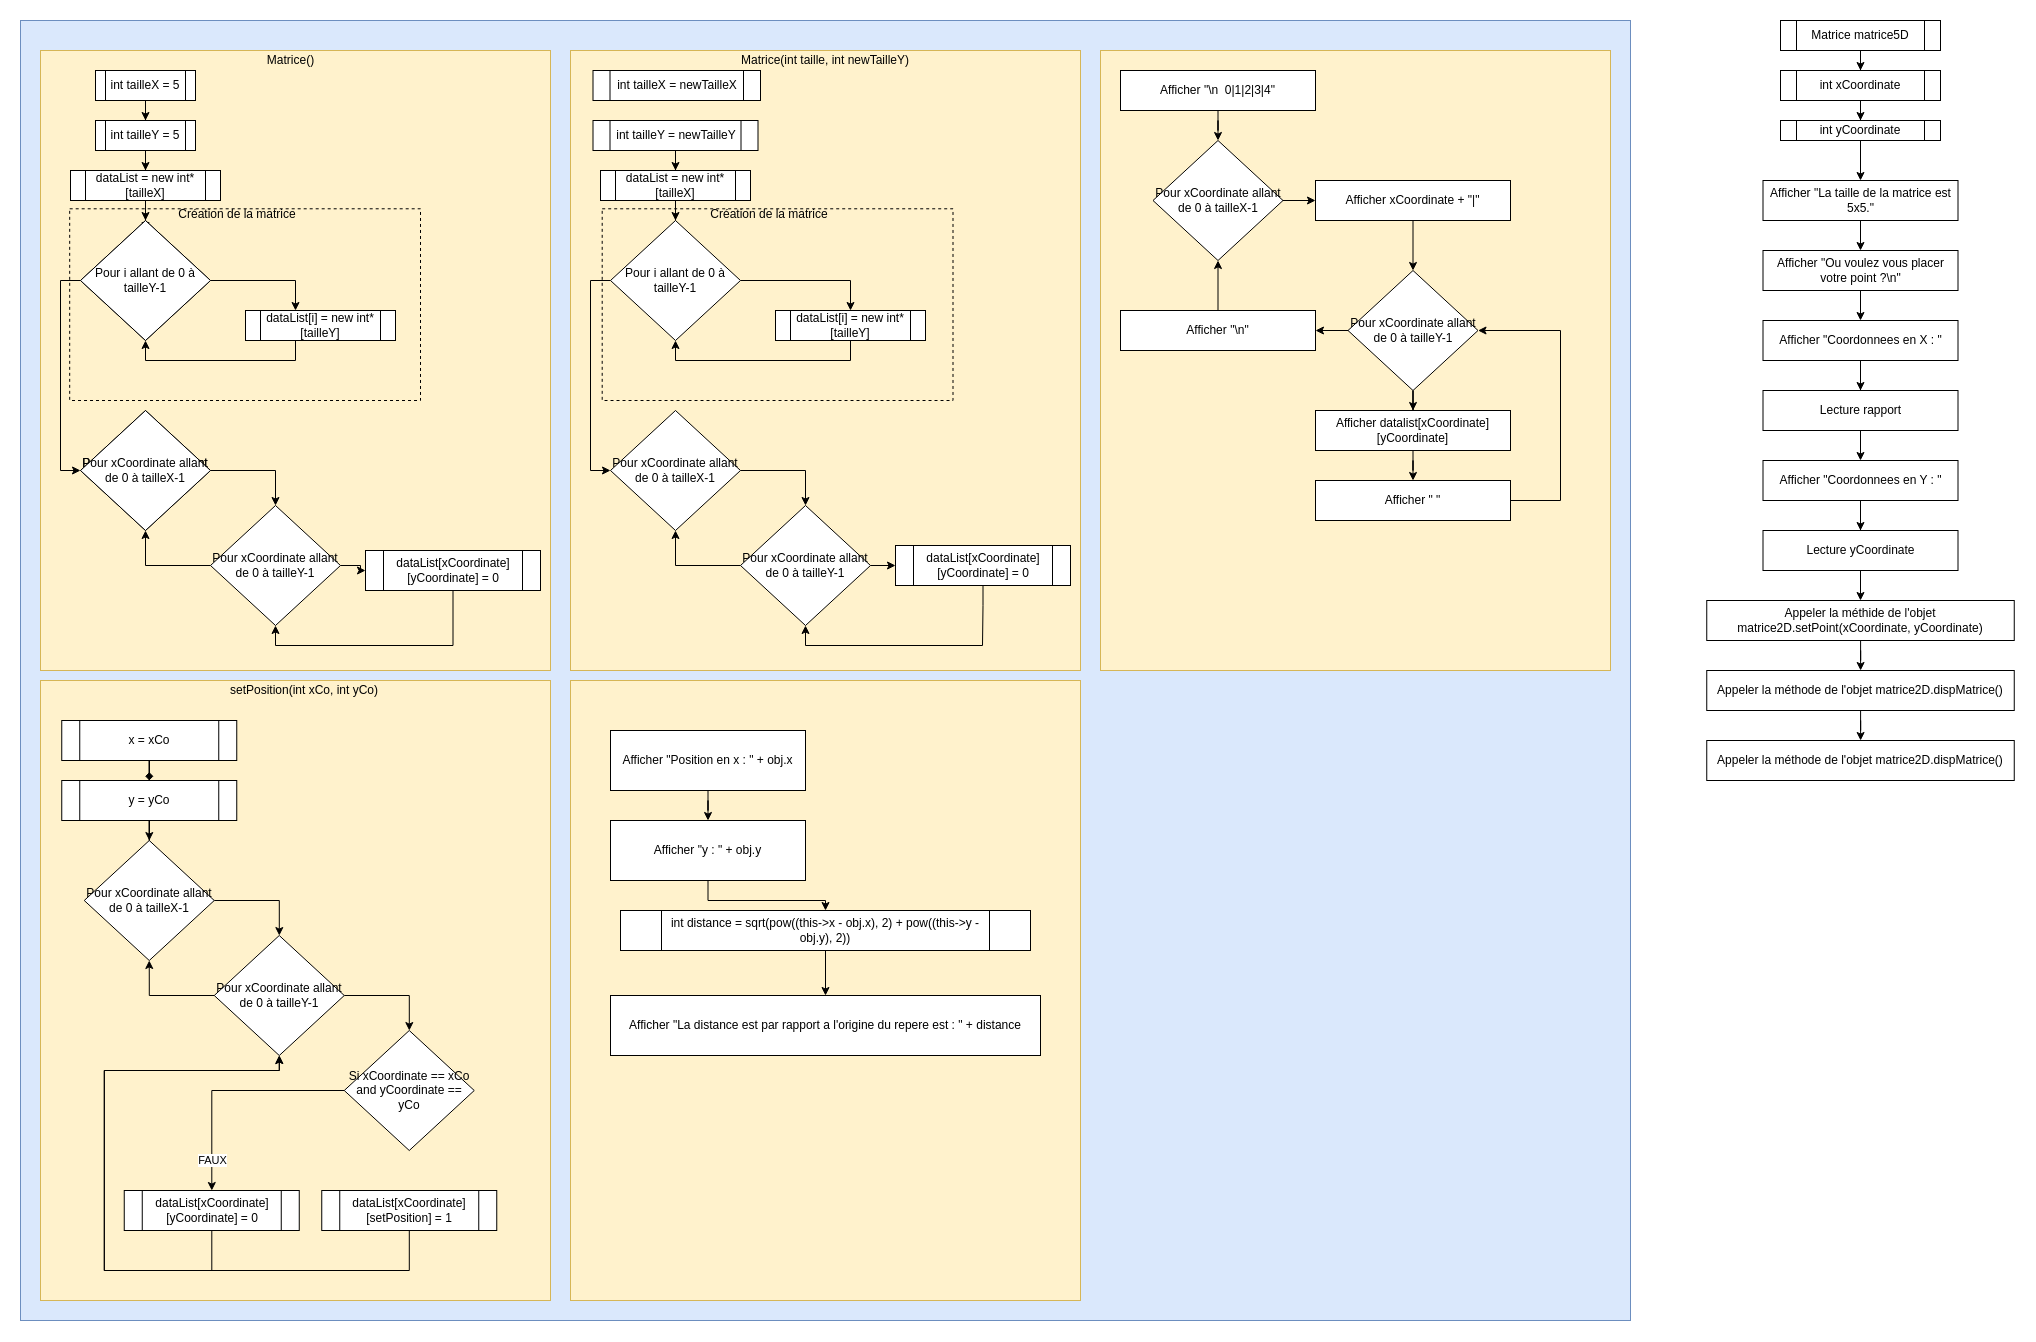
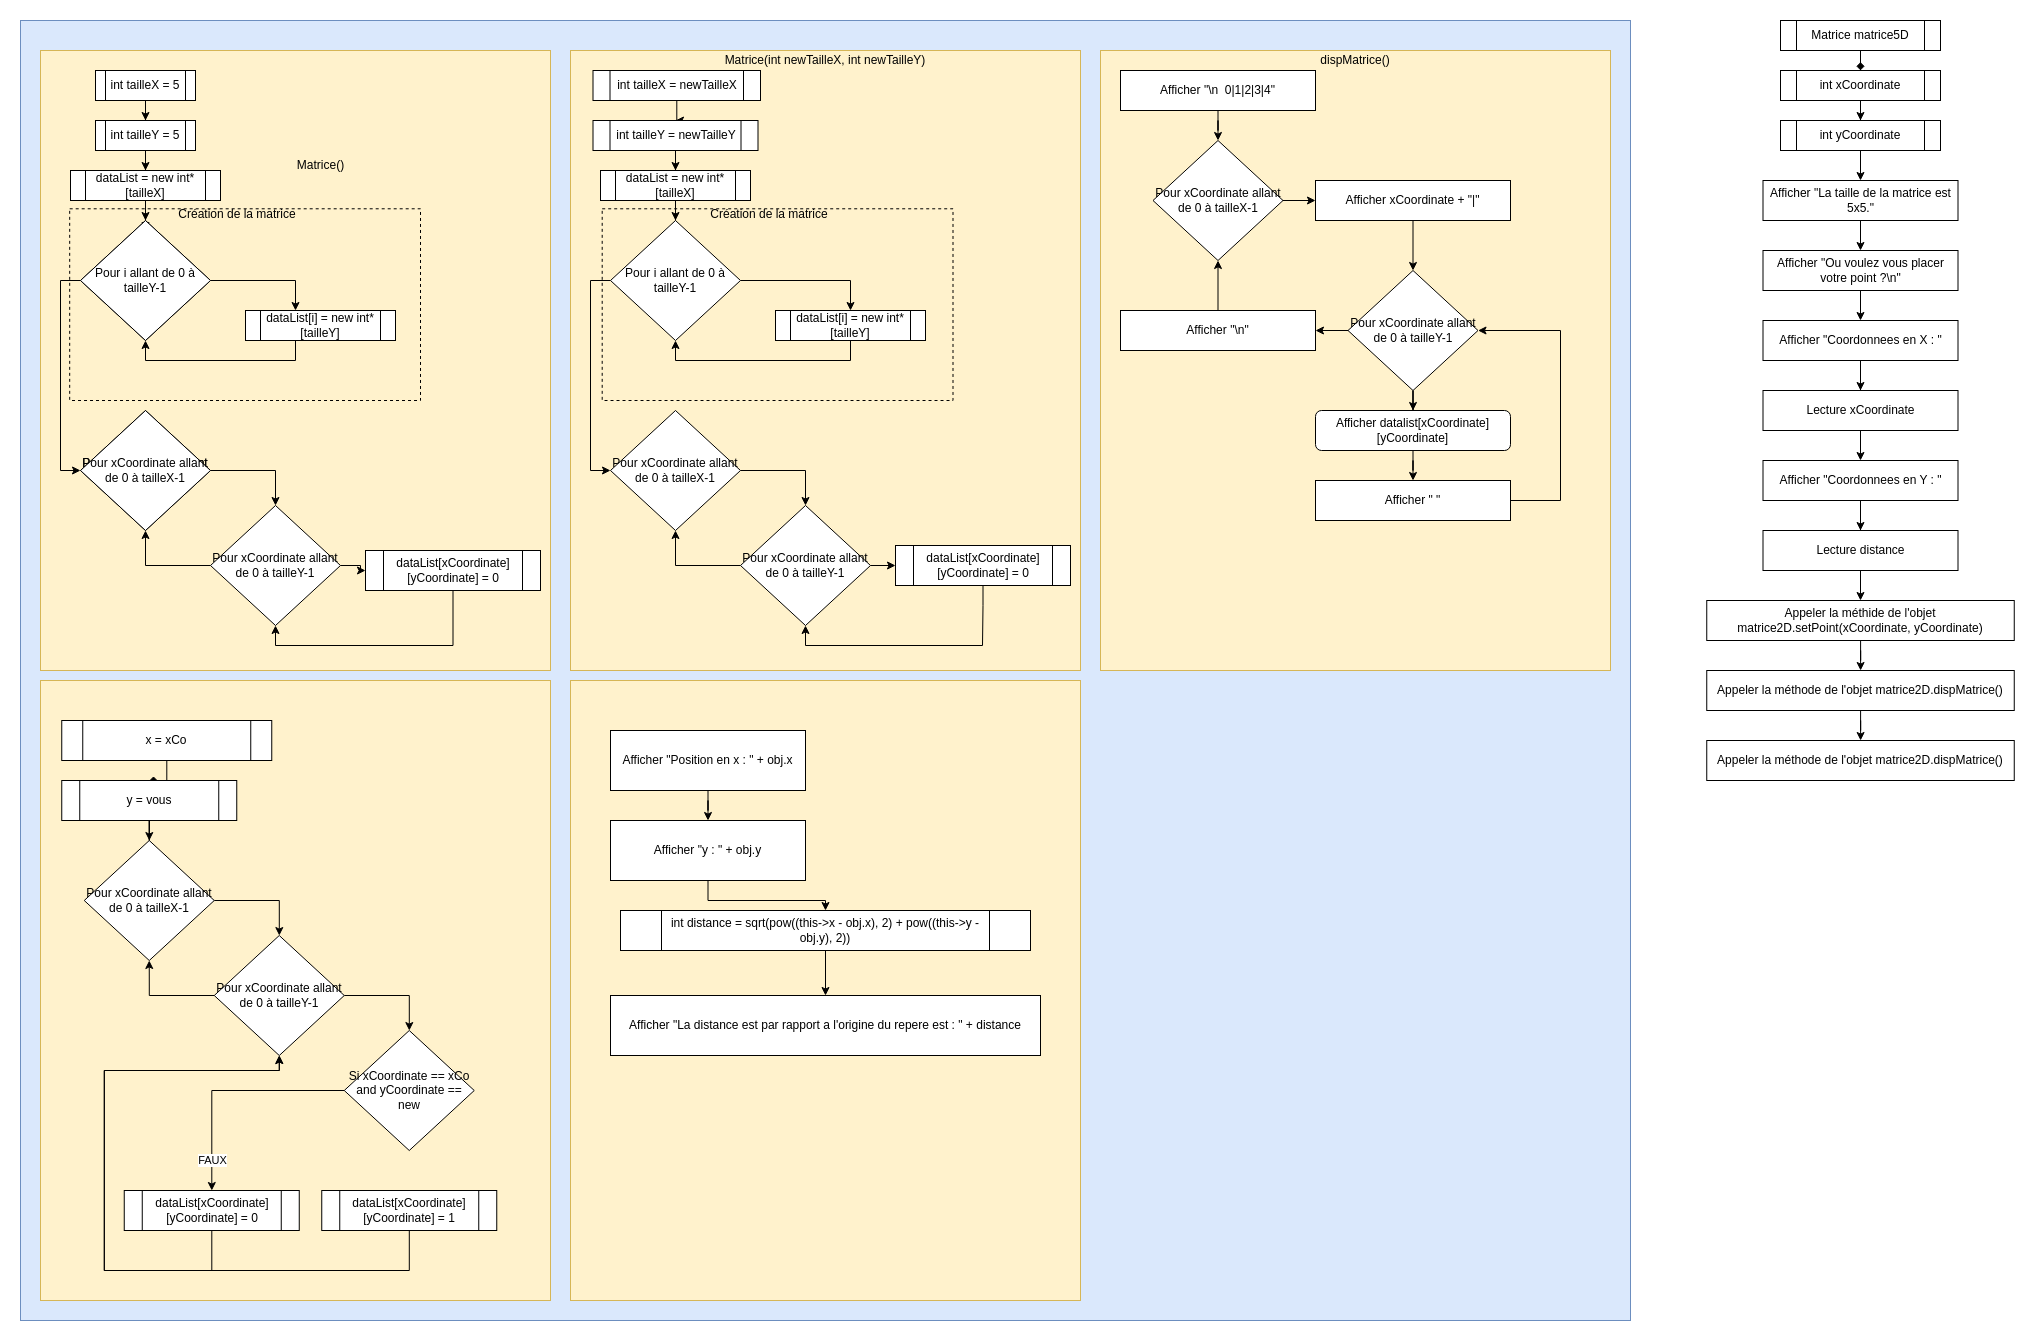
node "Matrice()": moved (291, 61) -> (321, 166)
node "Matrice(int taille, int newTailleY)": label "Matrice(int taille, int newTailleY)" -> "Matrice(int newTailleX, int newTailleY)"
node "dispMatrice()": added
edge "Matrice matrice5D" -> "int xCoordinate": arrowhead classic -> diamond
edge "int tailleX = newTailleX" -> "int tailleY = newTailleY": added
node "int yCoordinate": size 160x20 -> 160x30
node "Lecture rapport": label "Lecture rapport" -> "Lecture xCoordinate"
node "Afficher datalist[xCoordinate][yCoordinate]": shape rectangle -> rounded rectangle
node "Lecture yCoordinate": label "Lecture yCoordinate" -> "Lecture distance"
node "setPosition(int xCo, int yCo)": removed
node "x = xCo": size 175x40 -> 210x40
node "y = yCo": label "y = yCo" -> "y = vous"
node "Si xCoordinate == xCo and yCoordinate == yCo": label "Si xCoordinate == xCo and yCoordinate == yCo" -> "Si xCoordinate == xCo and yCoordinate == new"
node "dataList[xCoordinate][setPosition] = 1": label "dataList[xCoordinate][setPosition] = 1" -> "dataList[xCoordinate][yCoordinate] = 1"
